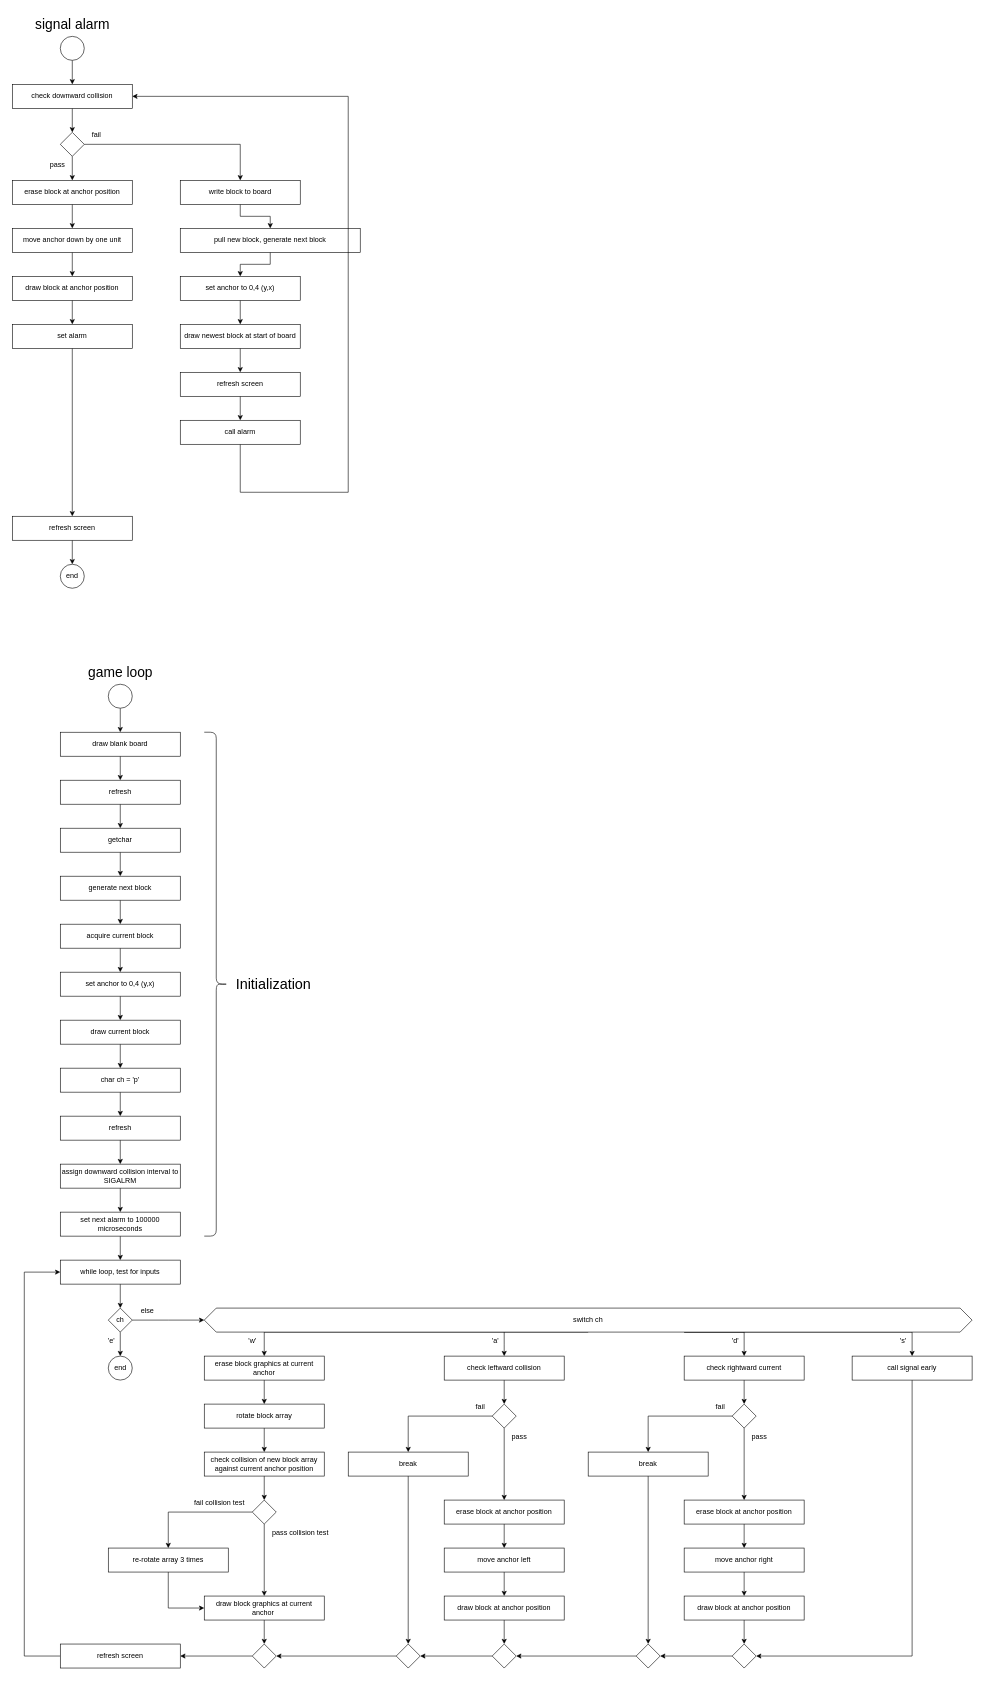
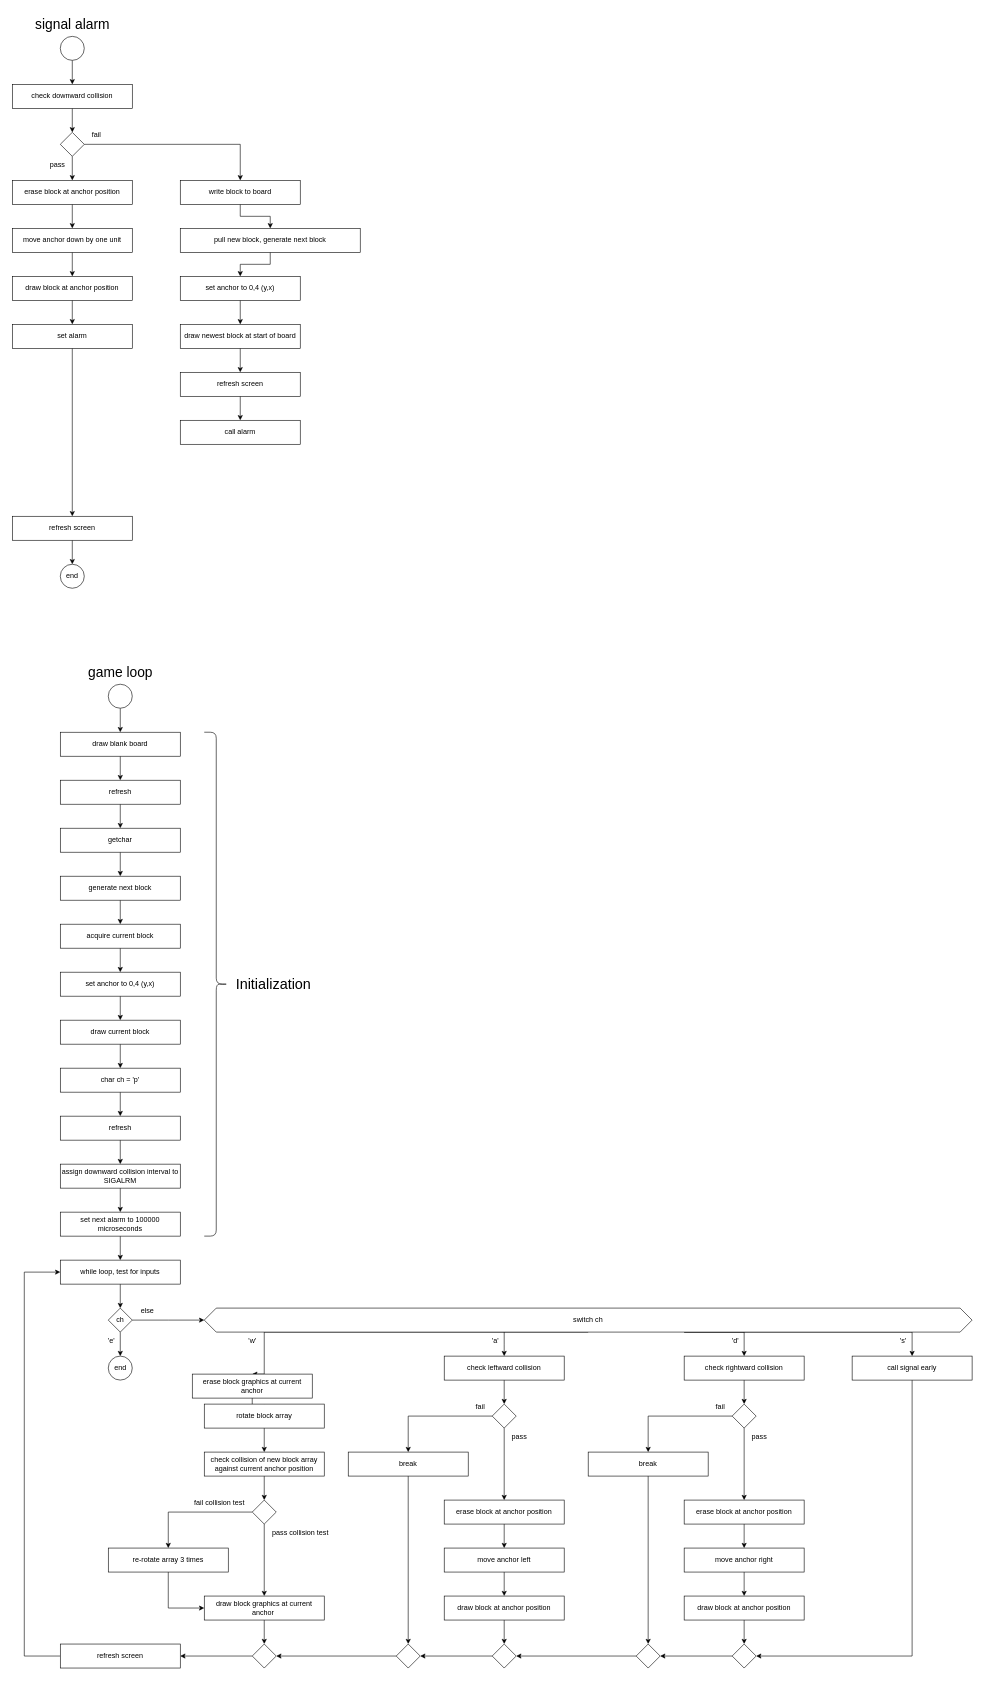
edge "call alarm" -> "check downward collision": removed
node "erase block graphics at current anchor": moved (264, 1368) -> (252, 1386)
node "check rightward current": label "check rightward current" -> "check rightward collision"
